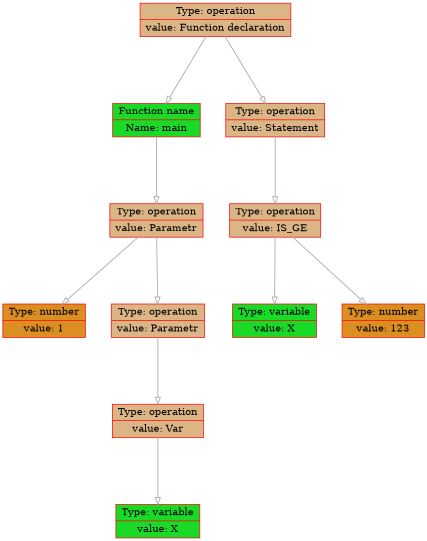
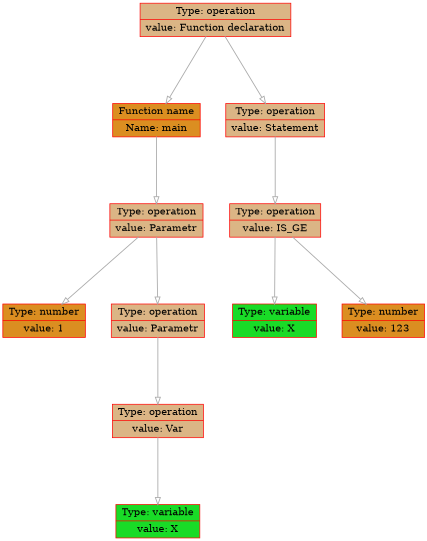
node "Function name": fillcolor #19db27 -> #db8e21
